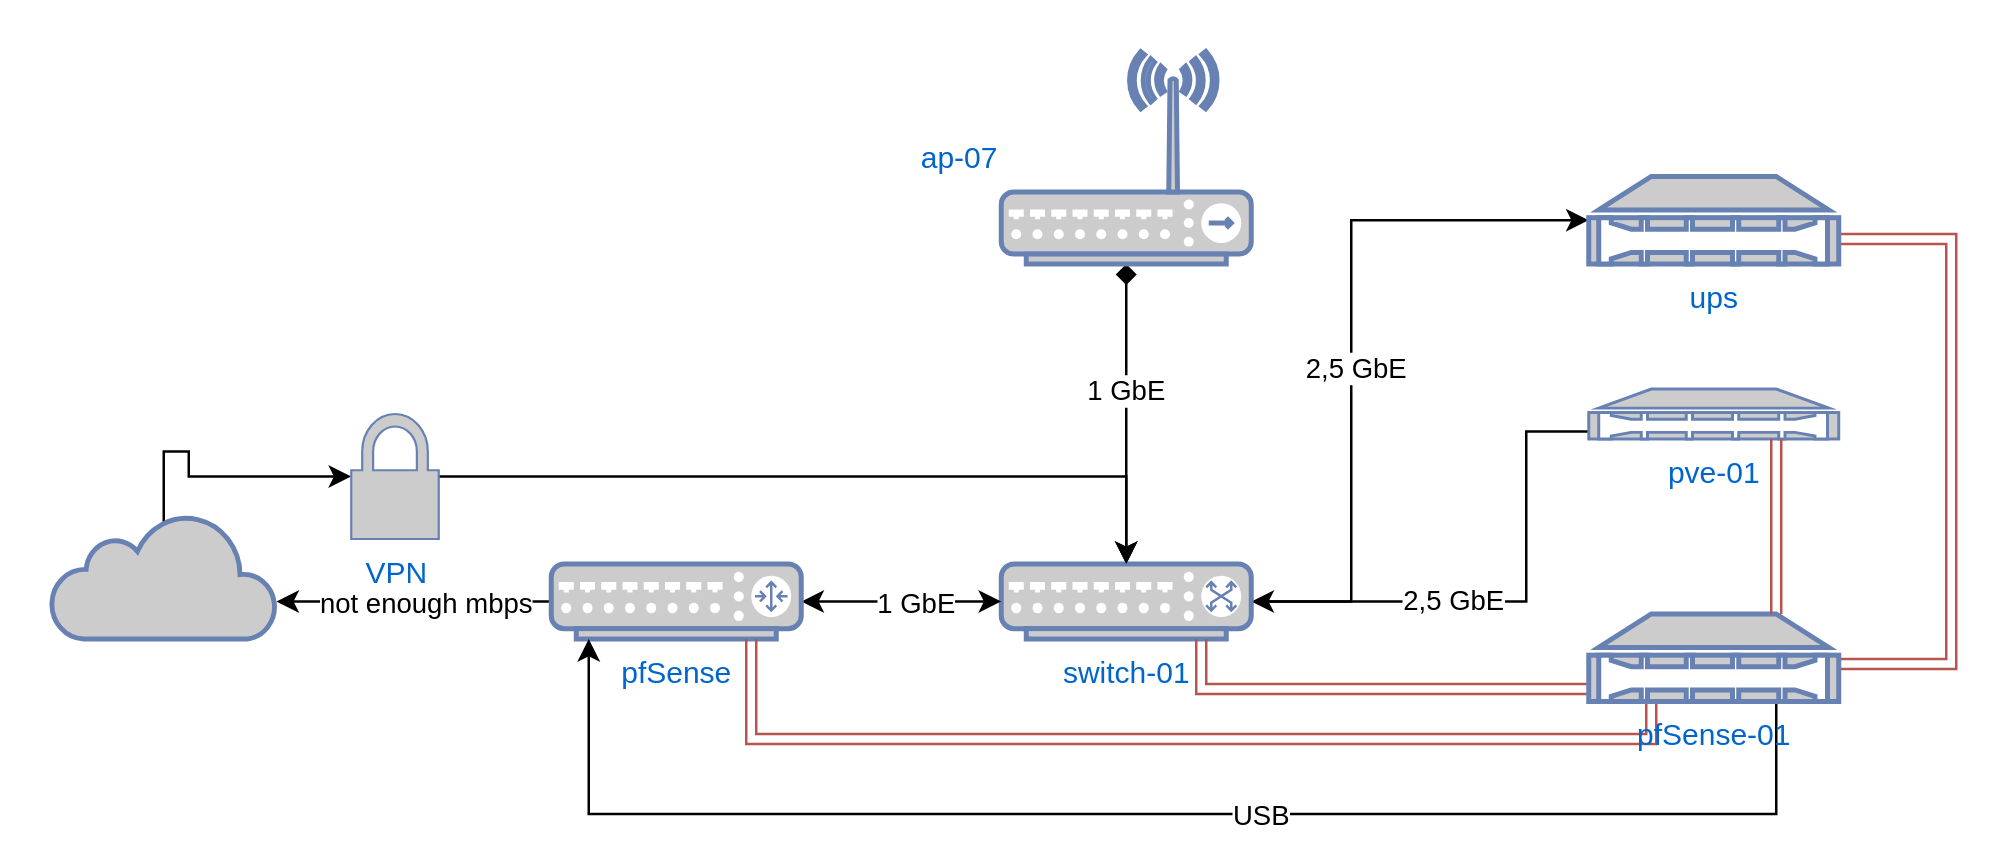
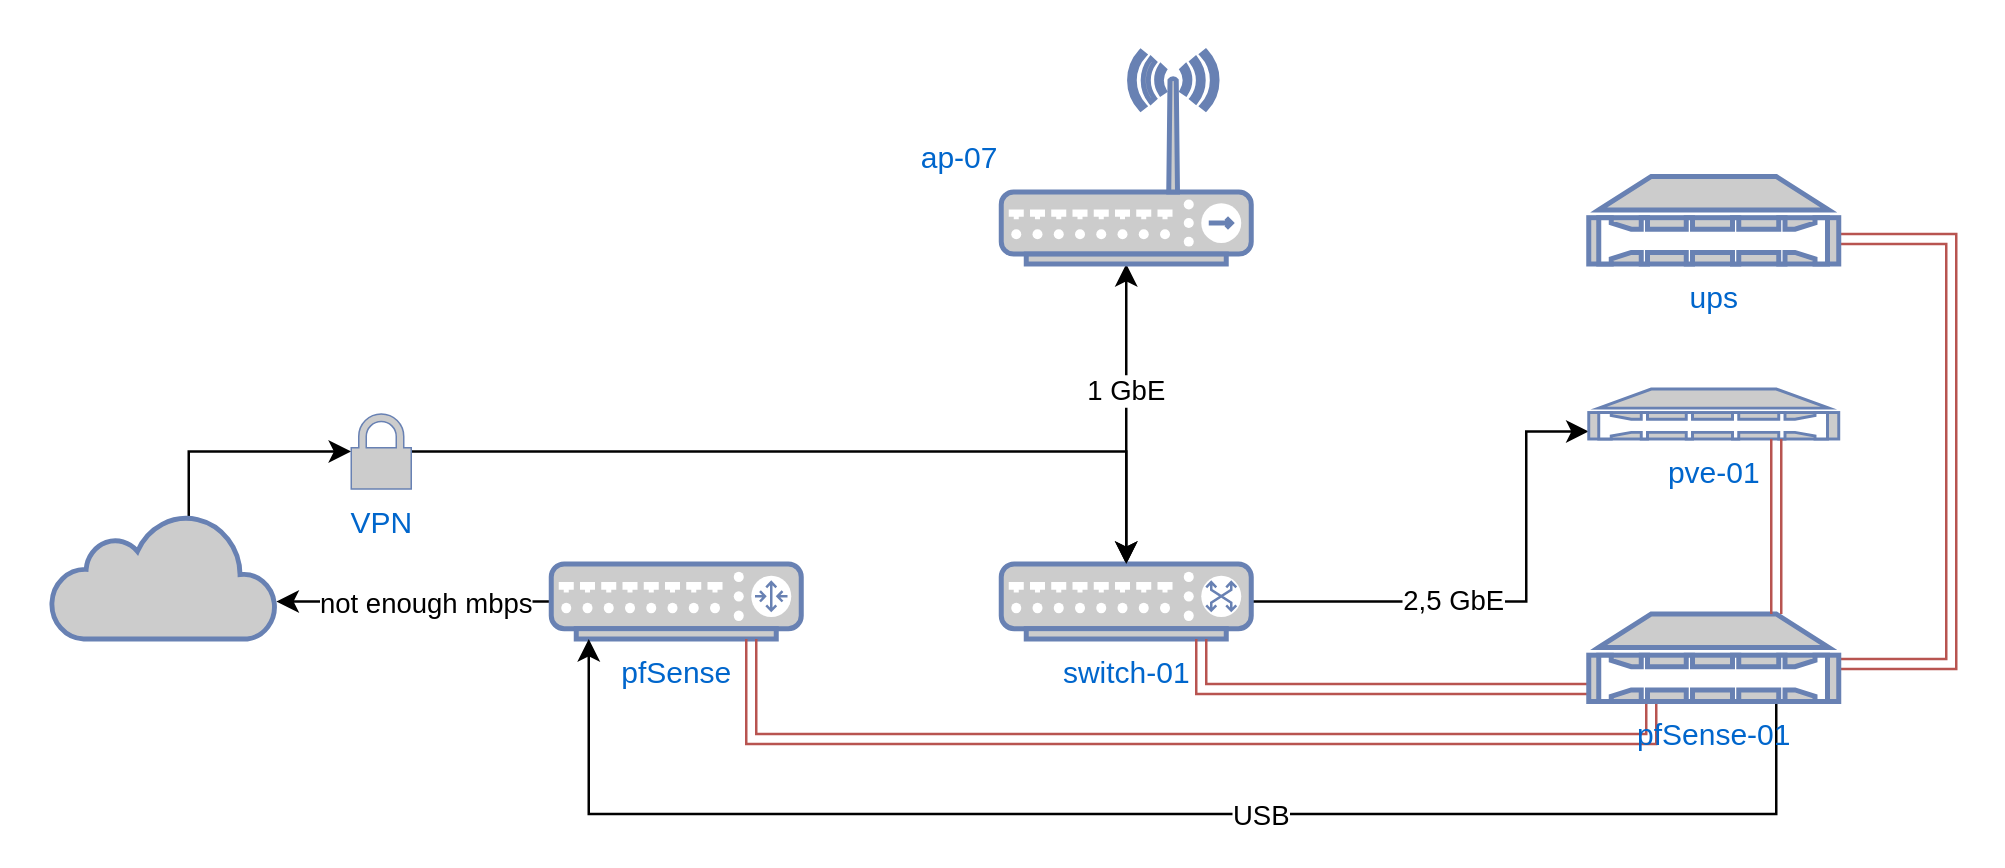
edge "ups" -- "switch-01": removed, label "2,5 GbE"
edge "ap-07" -- "switch-01": arrowhead diamond -> classic
edge "pve-01" -- "switch-01": arrowhead none -> classic
node "VPN": size 88x125 -> 60x75
edge "pfSense" -- "switch-01": removed, label "1 GbE"
